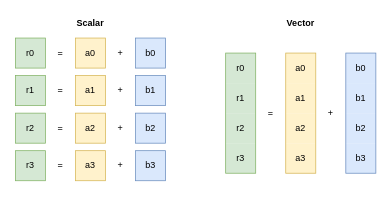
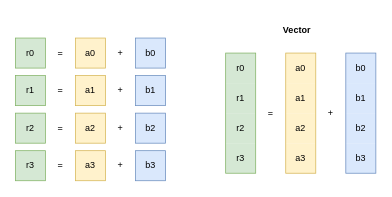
node "Scalar": removed
node "Vector": moved (300, 23) -> (297, 30)
